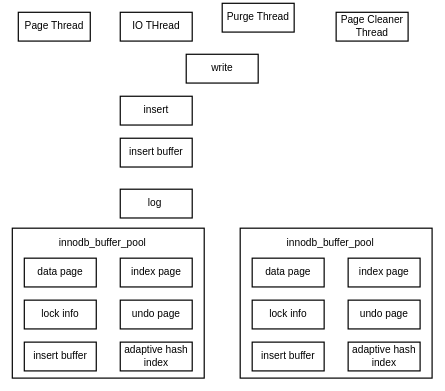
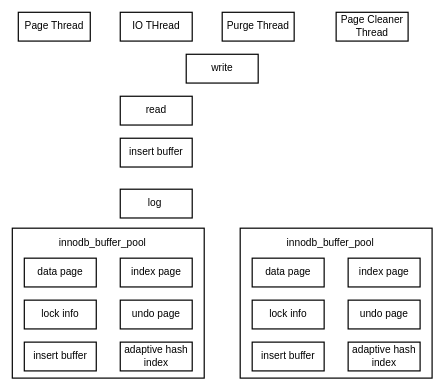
node "Purge Thread": moved (258, 18) -> (258, 27)
node "insert": label "insert" -> "read"
